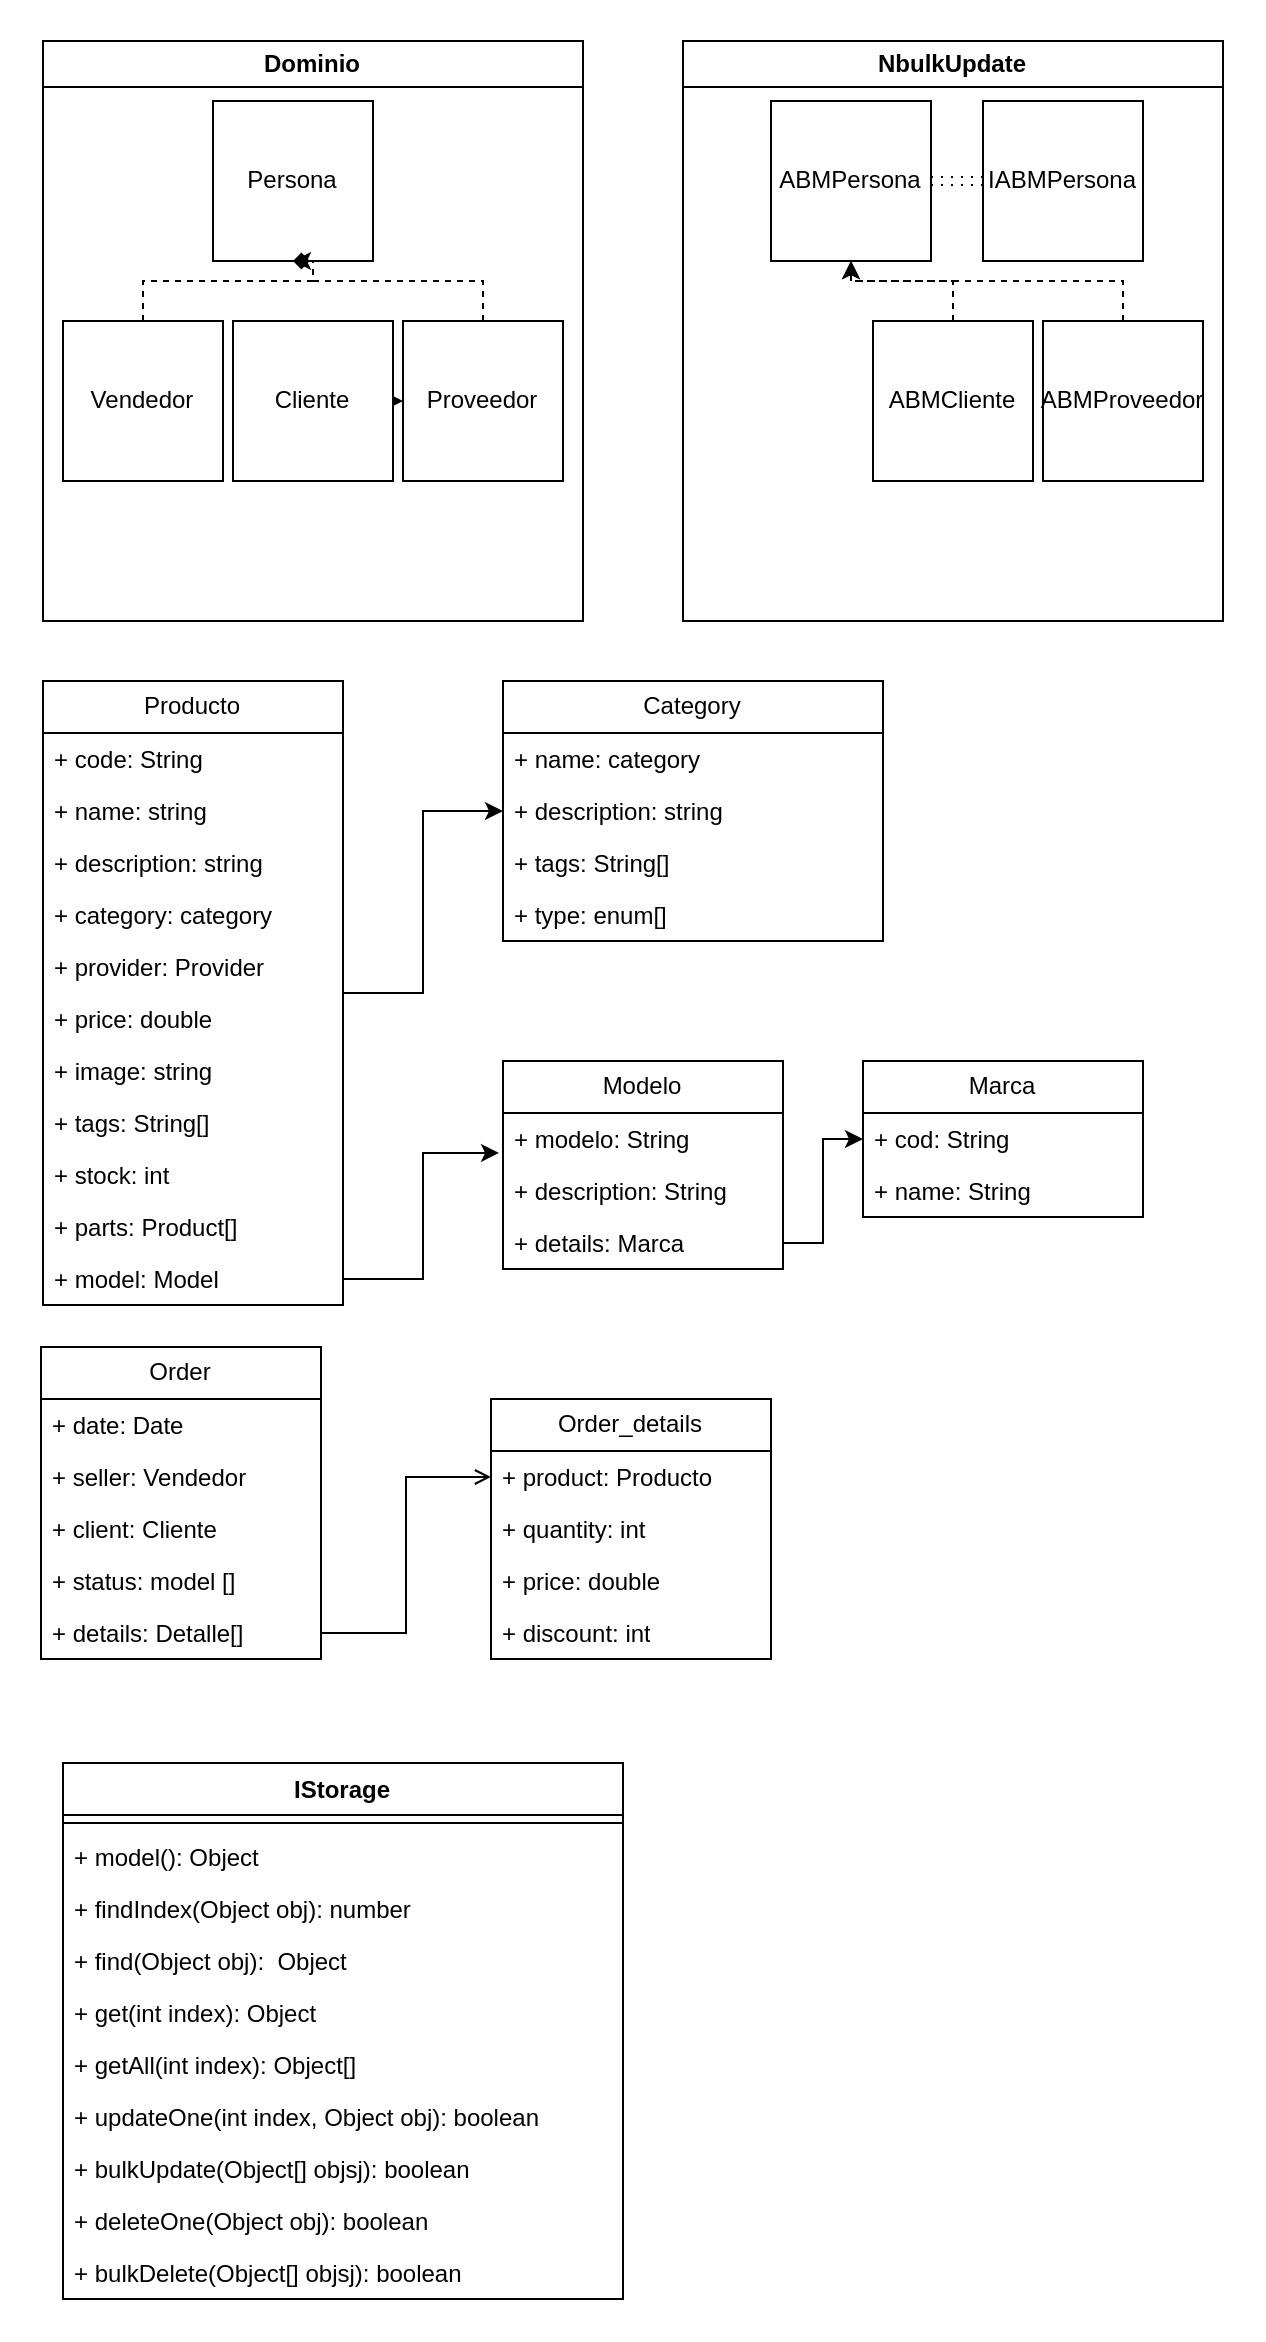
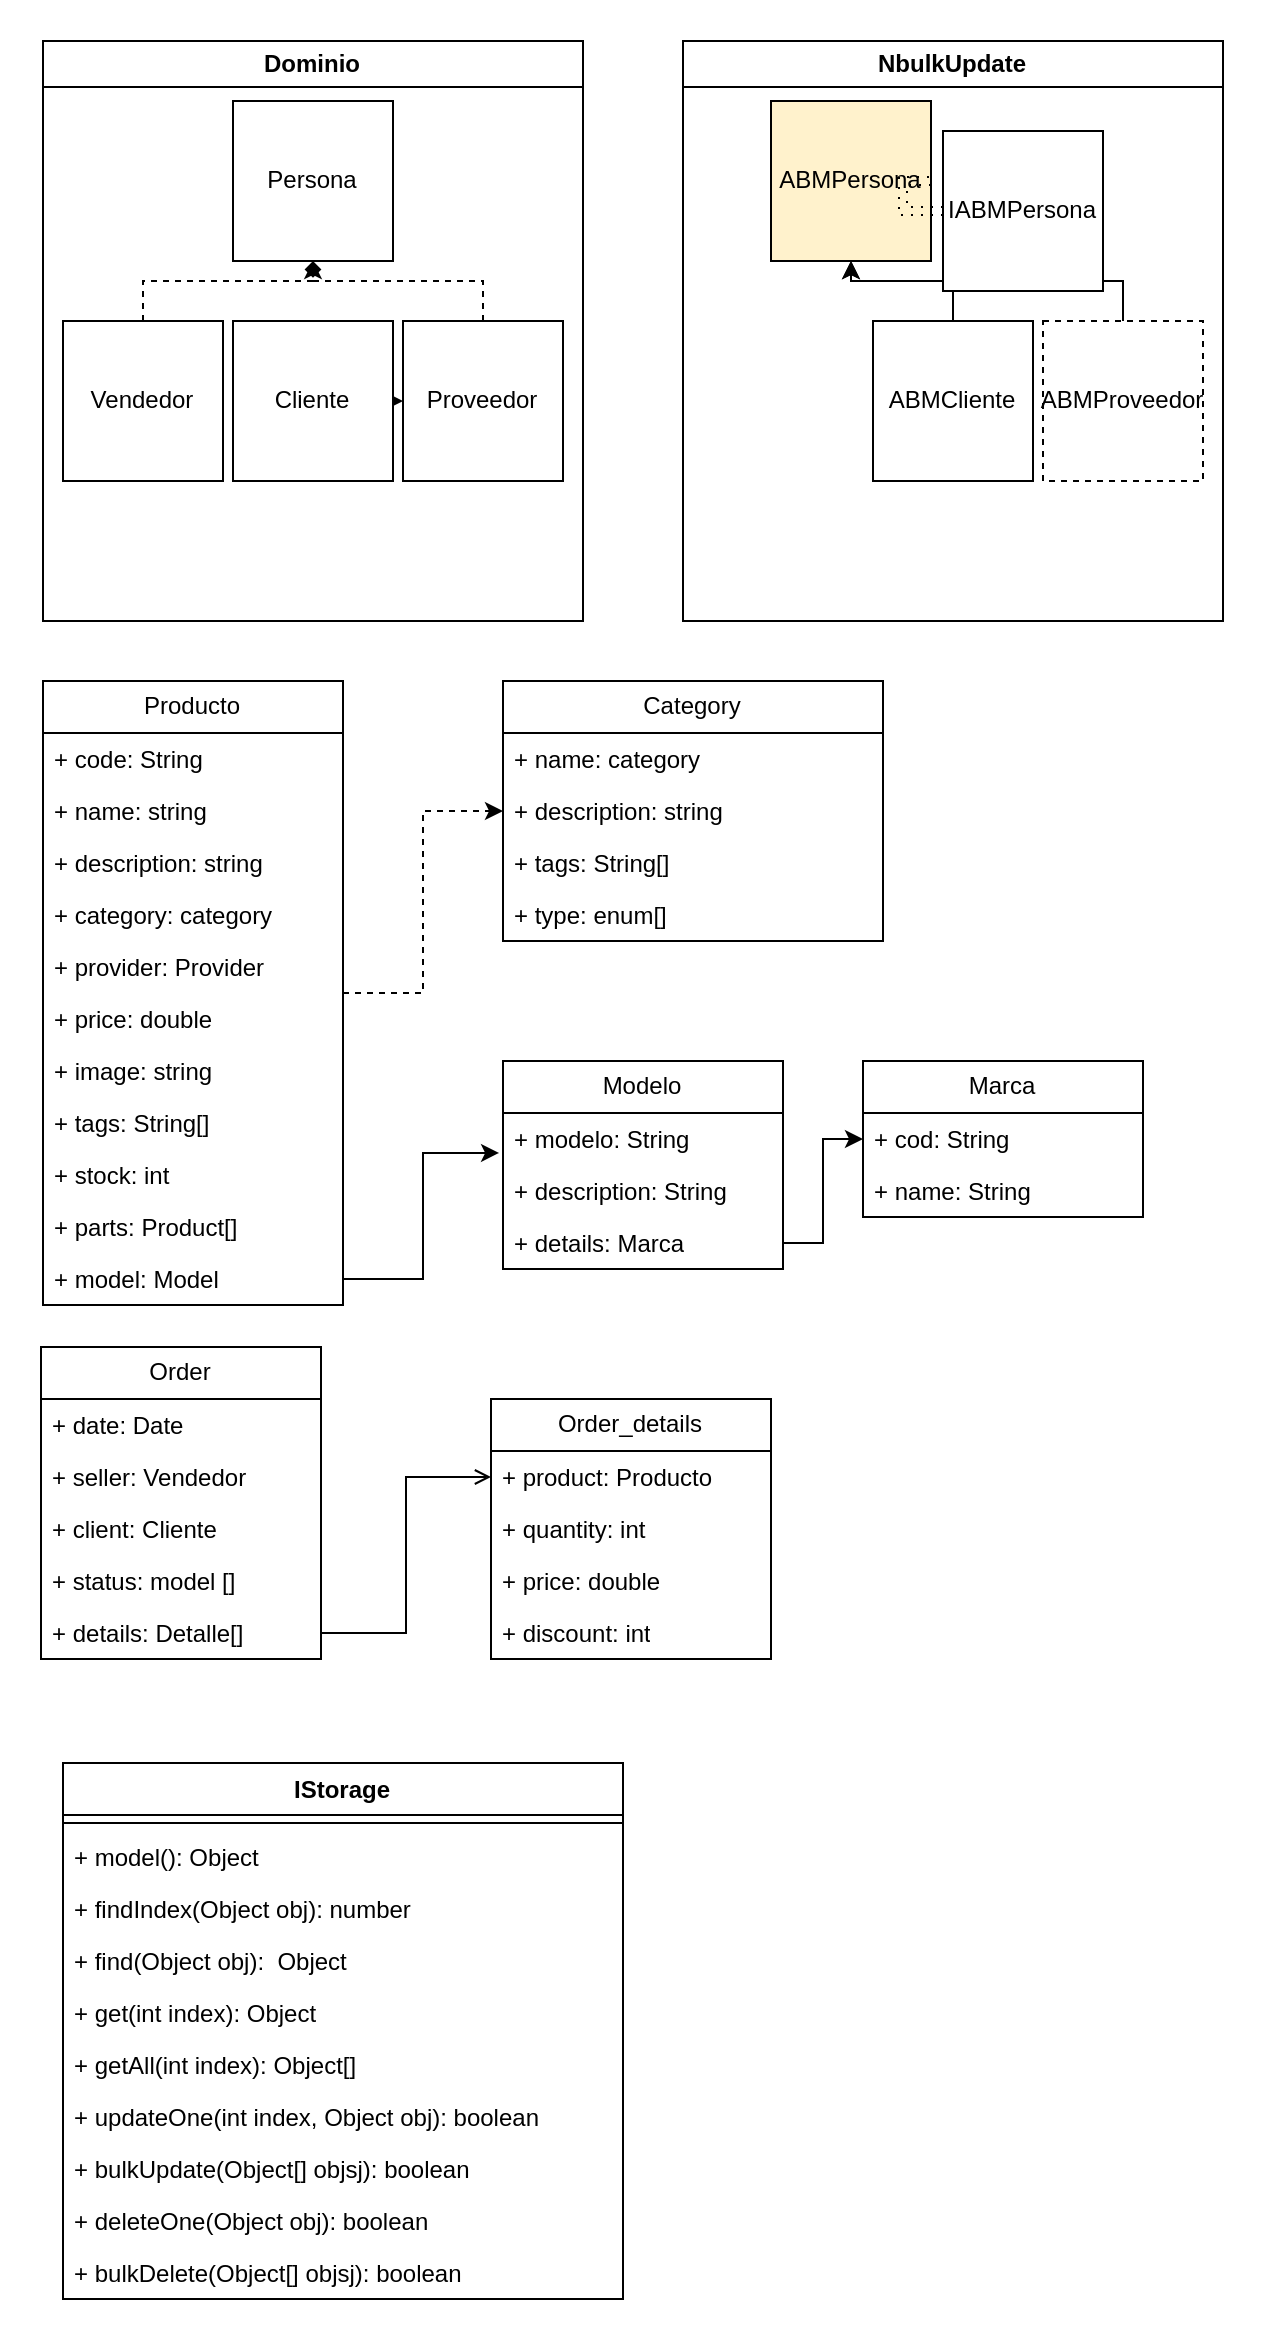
node "Persona": moved (293, 181) -> (313, 181)
node "ABMPersona": fillcolor #ffffff -> #fff2cc
node "IABMPersona": moved (1063, 181) -> (1023, 211)
edge "ABMProveedor" -> "ABMPersona": style dashed -> solid
edge "ABMCliente" -> "ABMPersona": style dashed -> solid
node "ABMProveedor": style solid -> dashed
edge "Producto" -> "Category": style solid -> dashed
